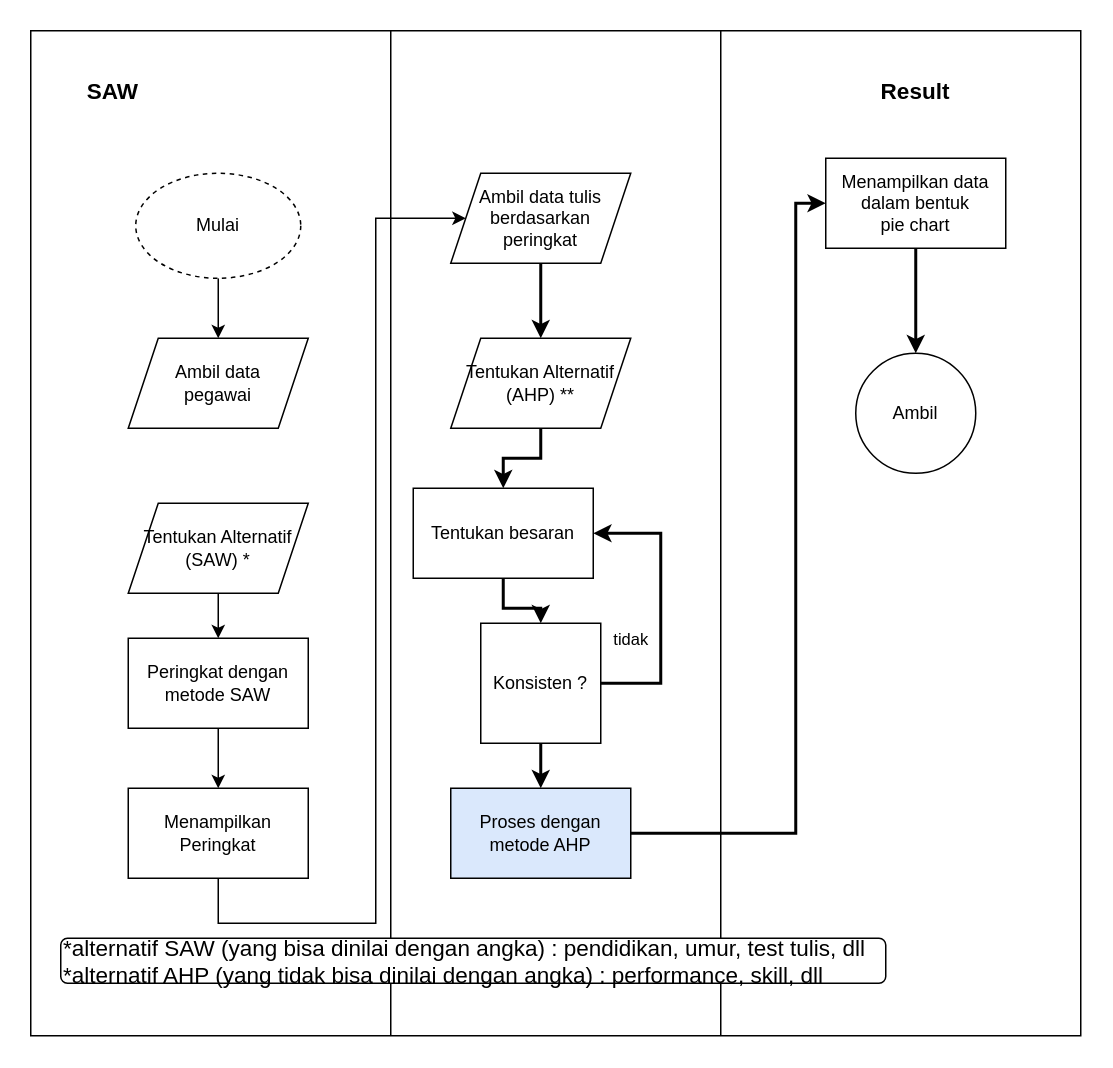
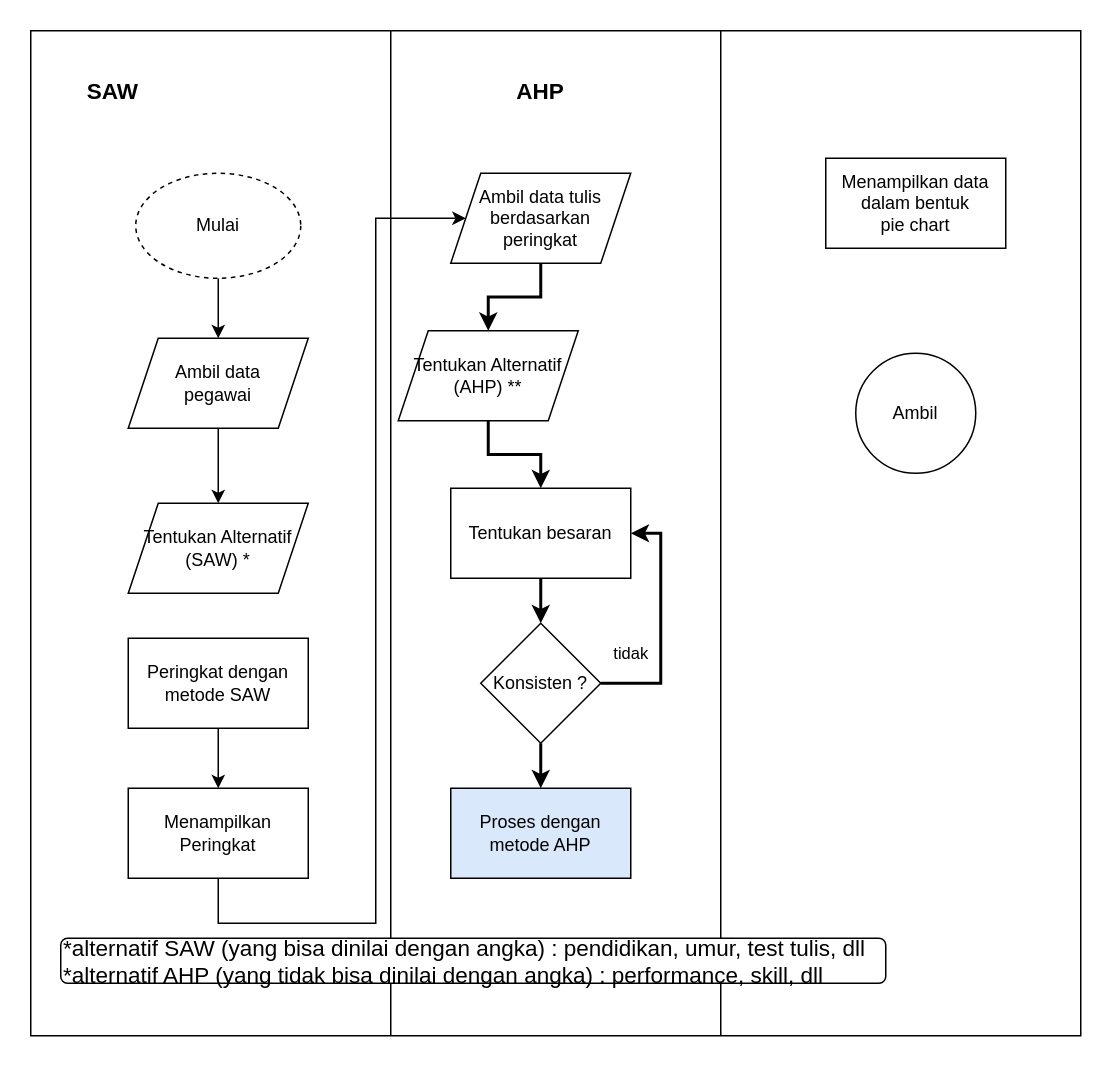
node "AHP": added
node "Result": removed
edge "Menampilkan data dalam bentuk pie chart" -> "Ambil": removed
node "Tentukan Alternatif (AHP) **": moved (541, 383) -> (488, 376)
edge "Ambil data pegawai" -> "Tentukan Alternatif (SAW) *": added
node "Tentukan besaran": moved (503, 533) -> (541, 533)
edge "Proses dengan metode AHP" -> "Menampilkan data dalam bentuk pie chart": removed
edge "Tentukan Alternatif (SAW) *" -> "Peringkat dengan metode SAW": removed
node "Konsisten ?": shape rectangle -> diamond
